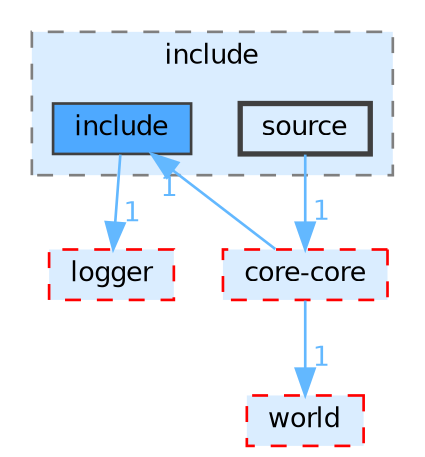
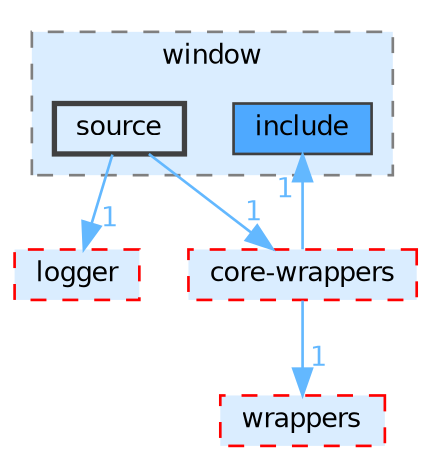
cluster "include": label "include" -> "window"
edge "include" -> "logger": now "source" -> "logger"
node "core-core": label "core-core" -> "core-wrappers"
node "world": label "world" -> "wrappers"
